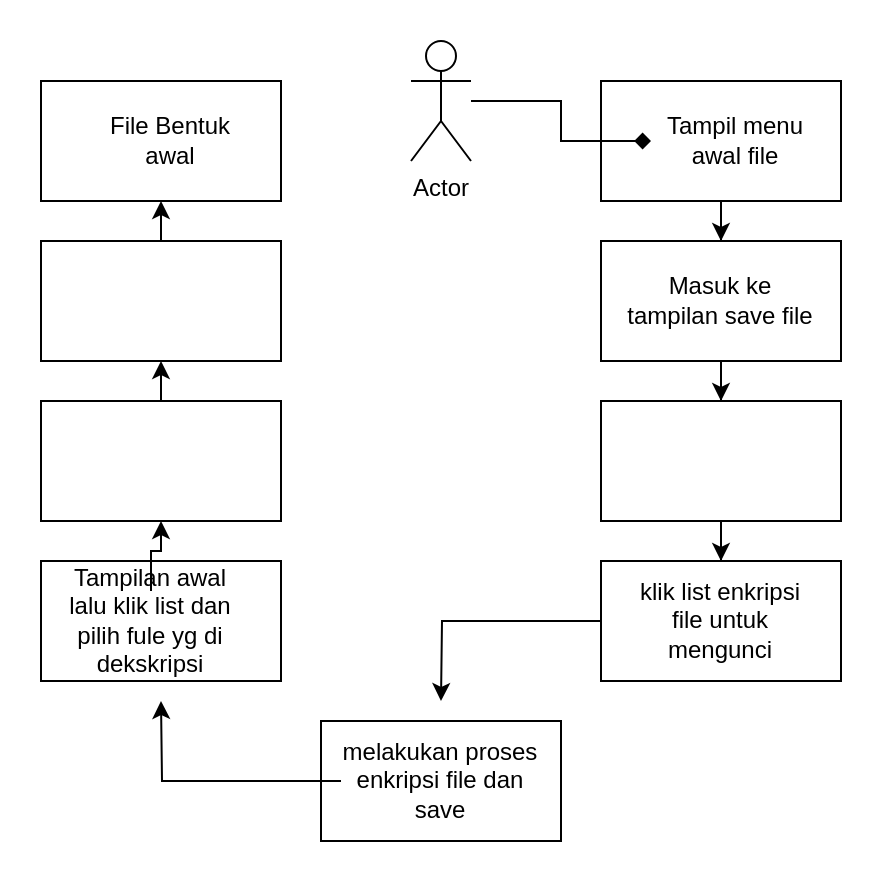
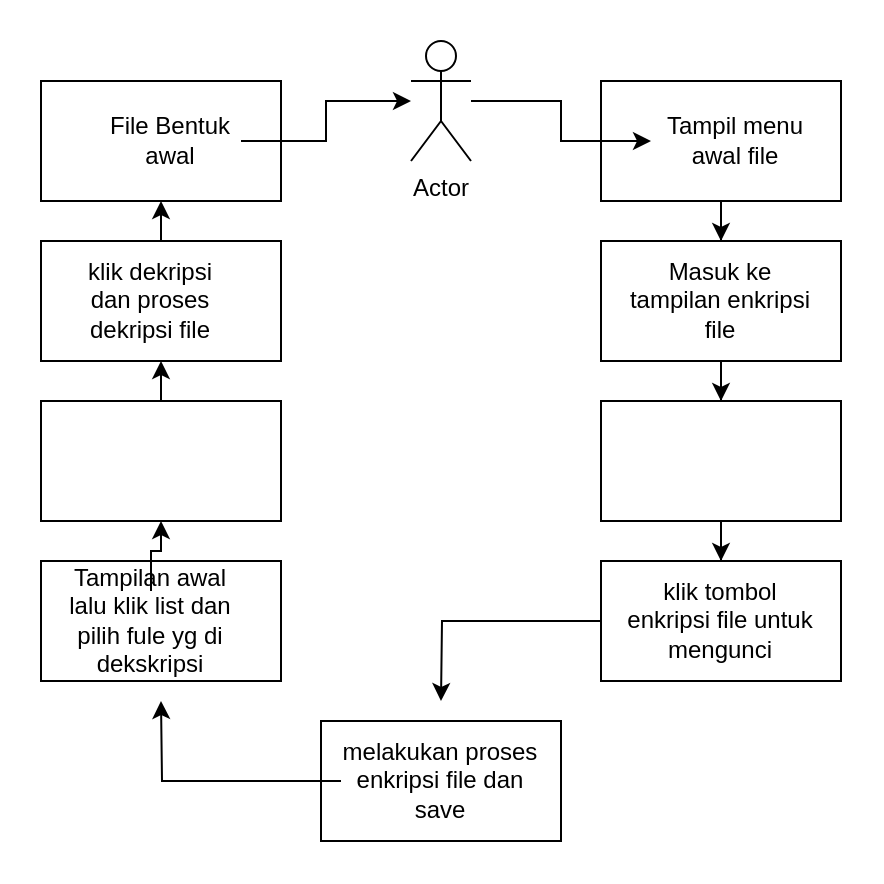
edge "File Bentuk awal" -> "Actor": added
edge "Actor" -> "Tampil menu awal file": arrowhead diamond -> classic
node "klik dekripsi dan proses dekripsi file": added
node "Masuk ke tampilan save file": label "Masuk ke tampilan save file" -> "Masuk ke tampilan enkripsi file"
node "klik list enkripsi file untuk mengunci": label "klik list enkripsi file untuk mengunci" -> "klik tombol enkripsi file untuk mengunci"
